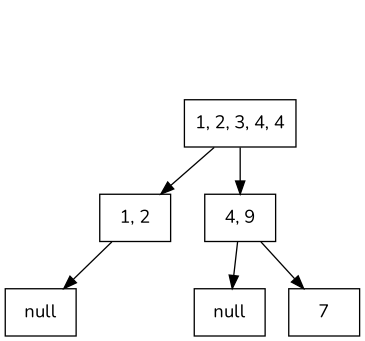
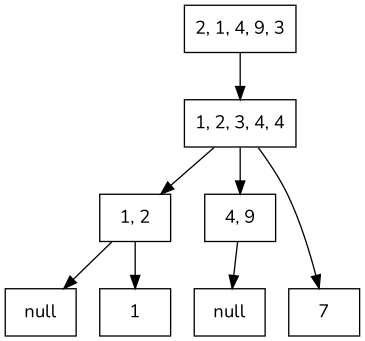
node "2, 1, 4, 9, 3": added
edge "4, 9" -> "7": now "1, 2, 3, 4, 4" -> "7"
node "1": added
